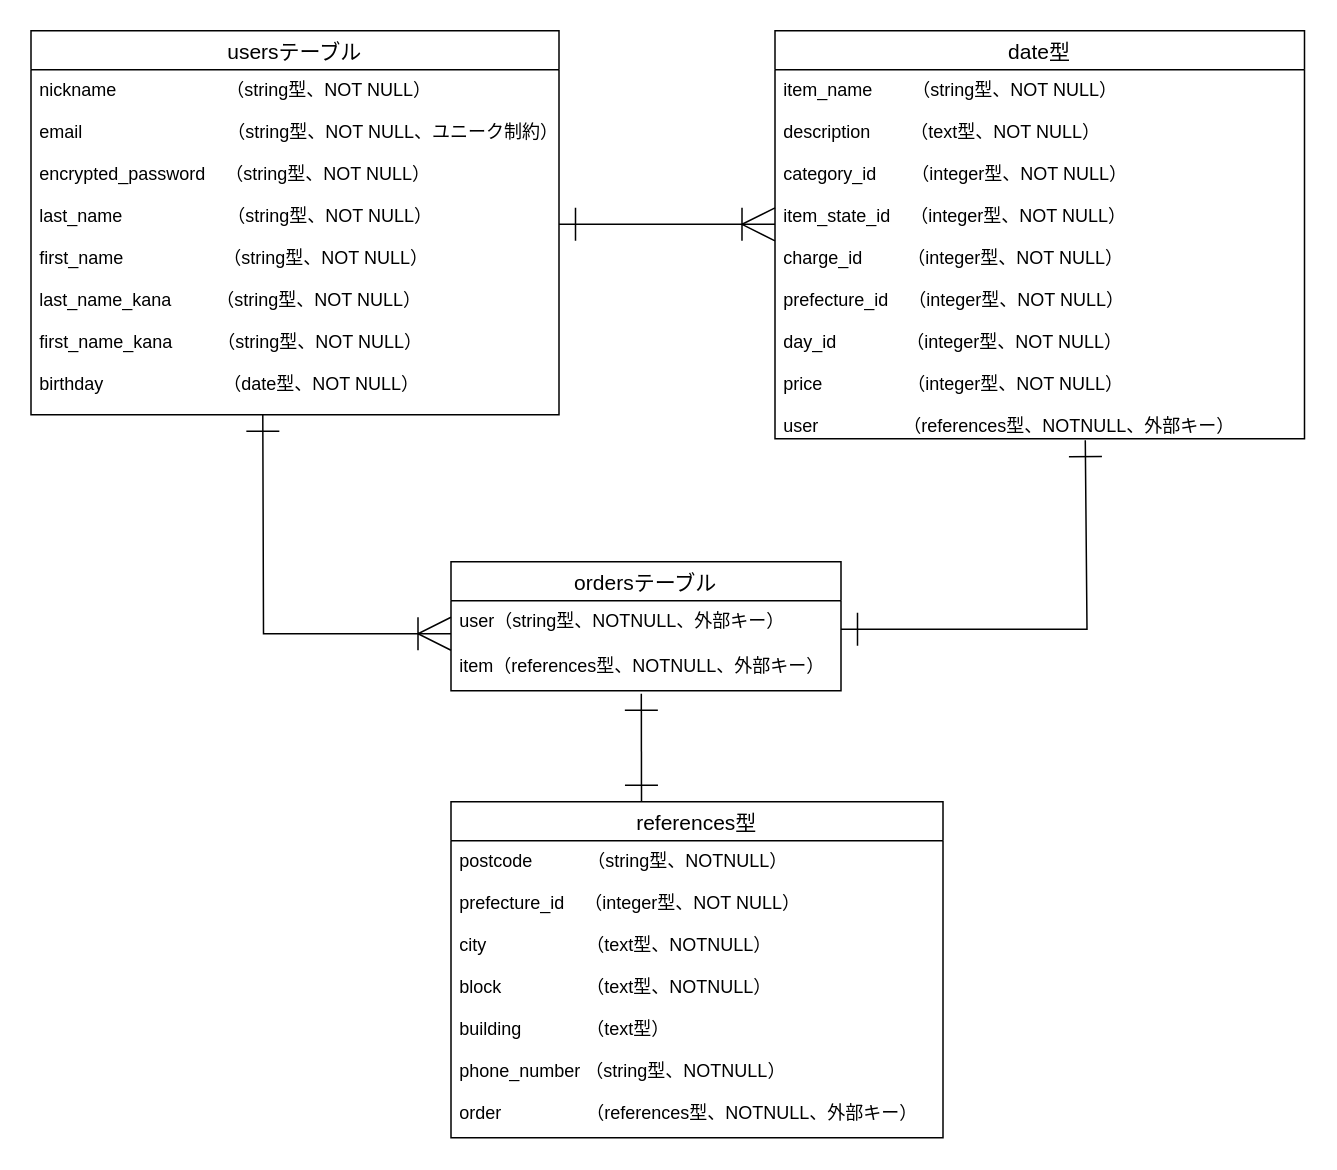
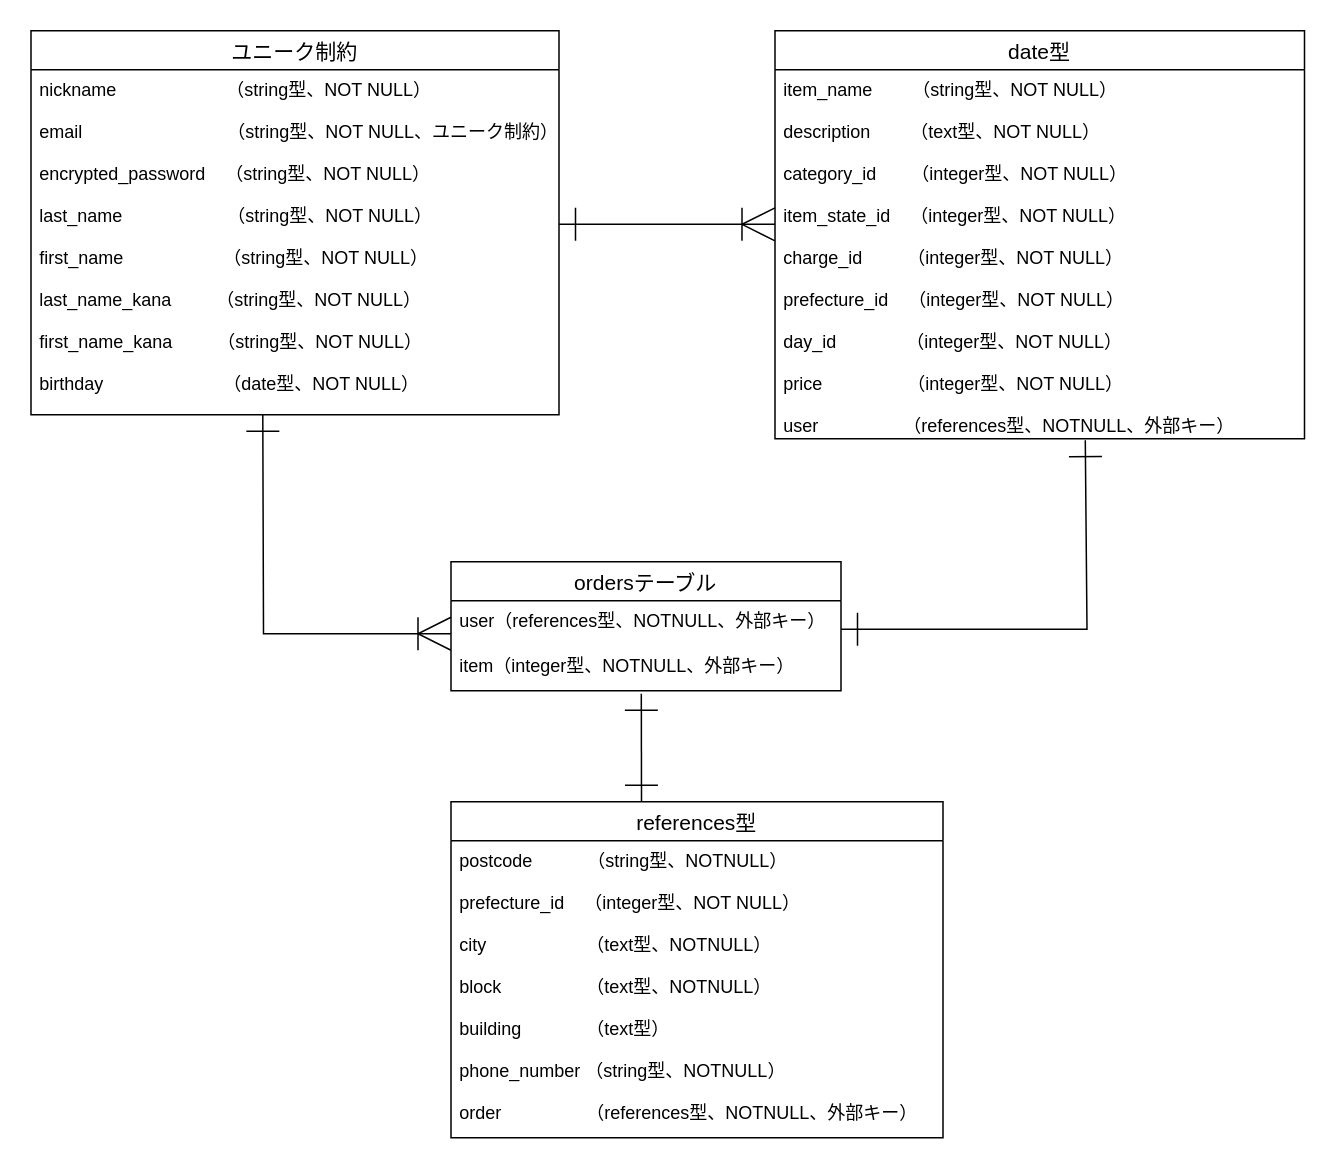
node "usersテーブル": label "usersテーブル" -> "ユニーク制約"
node "user（string型、NOTNULL、外部キー）": label "user（string型、NOTNULL、外部キー）" -> "user（references型、NOTNULL、外部キー）"
node "item（references型、NOTNULL、外部キー）": label "item（references型、NOTNULL、外部キー）" -> "item（integer型、NOTNULL、外部キー）"
